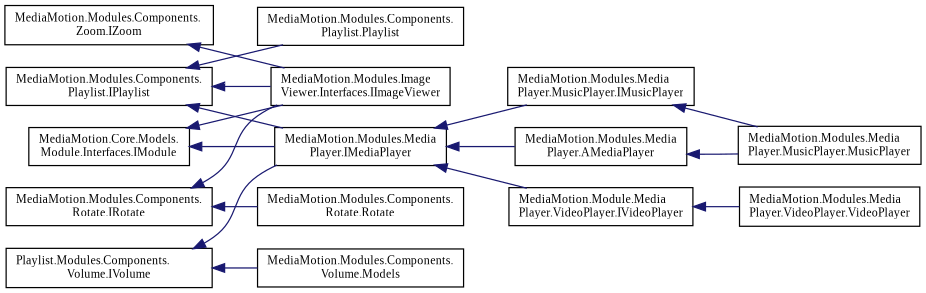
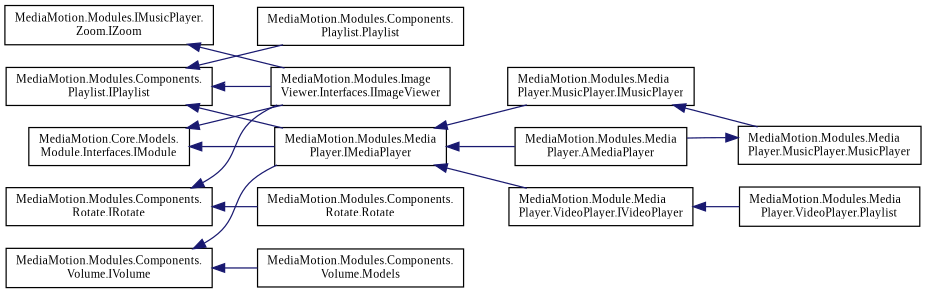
node "MediaMotion.Modules.Components. Zoom.IZoom": label "MediaMotion.Modules.Components. Zoom.IZoom" -> "MediaMotion.Modules.IMusicPlayer. Zoom.IZoom"
edge "MediaMotion.Modules.Media Player.MusicPlayer.MusicPlayer" -> "MediaMotion.Modules.Media Player.AMediaPlayer": reversed
node "MediaMotion.Modules.Media Player.VideoPlayer.VideoPlayer": label "MediaMotion.Modules.Media Player.VideoPlayer.VideoPlayer" -> "MediaMotion.Modules.Media Player.VideoPlayer.Playlist"
node "Playlist.Modules.Components. Volume.IVolume": label "Playlist.Modules.Components. Volume.IVolume" -> "MediaMotion.Modules.Components. Volume.IVolume"
